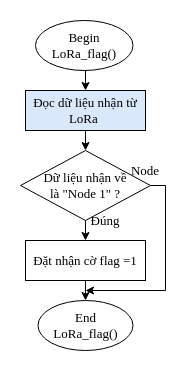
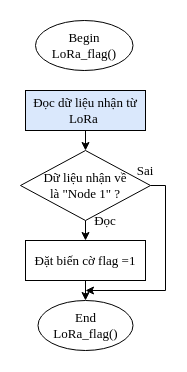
edge "BeginLoRa_flag()" -> "Đọc dữ liệu nhận từ LoRa": removed
node "Node": label "Node" -> "Sai"
node "Đúng": label "Đúng" -> "Đọc"
node "Đặt nhận cờ flag =1": label "Đặt nhận cờ flag =1" -> "Đặt biến cờ flag =1"
